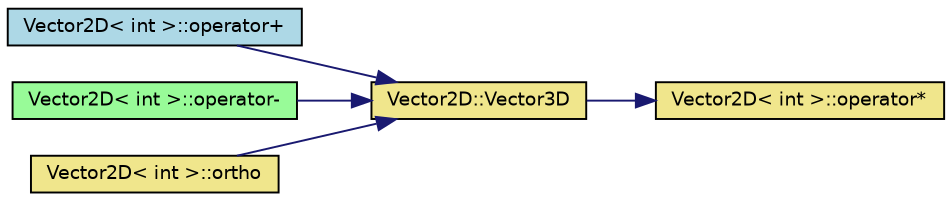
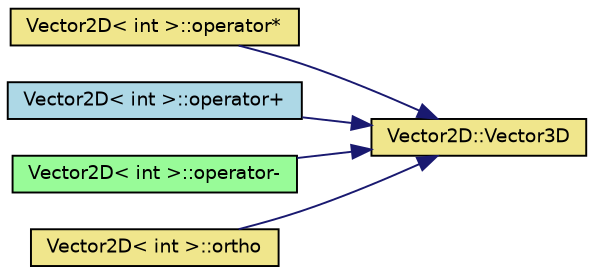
edge "Vector2D::Vector3D" -> "Vector2D< int >::operator*": reversed
